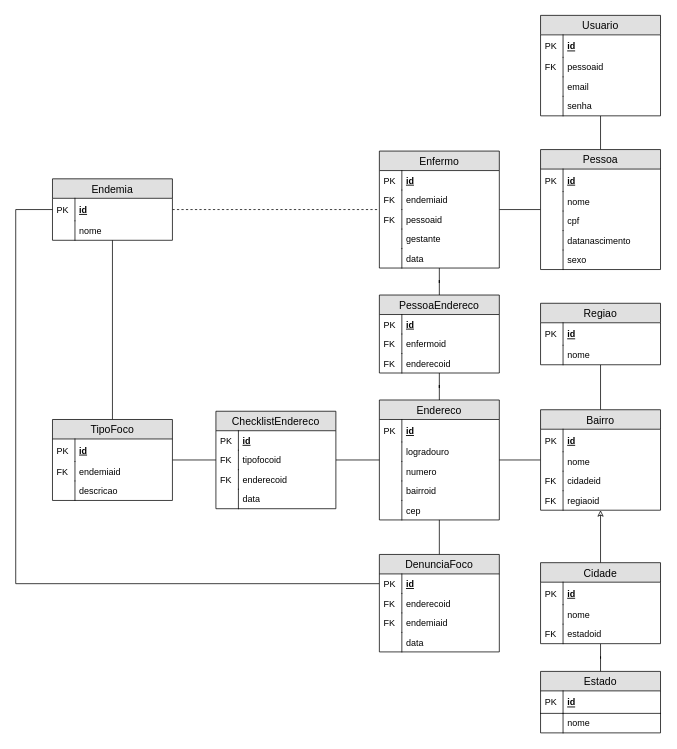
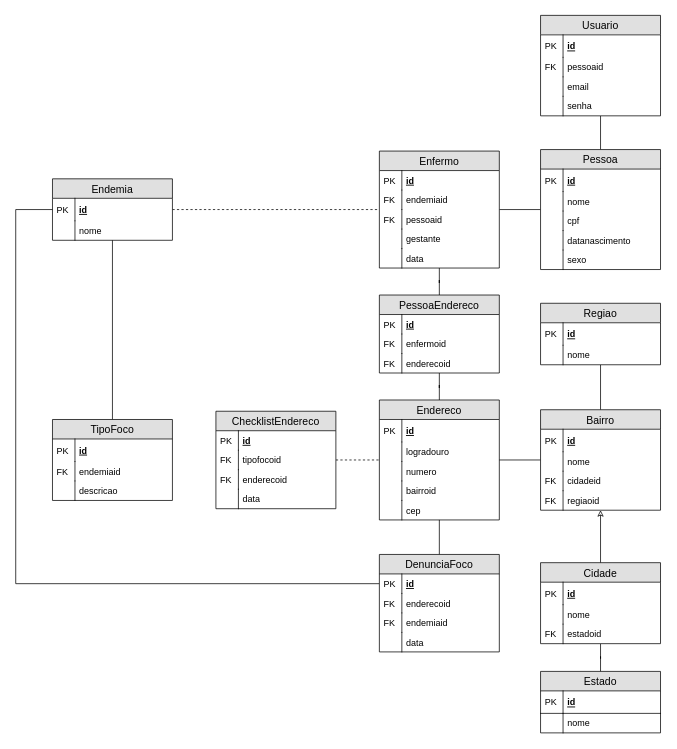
edge "TipoFoco" -- "ChecklistEndereco": removed
edge "ChecklistEndereco" -- "Endereco": style solid -> dashed
